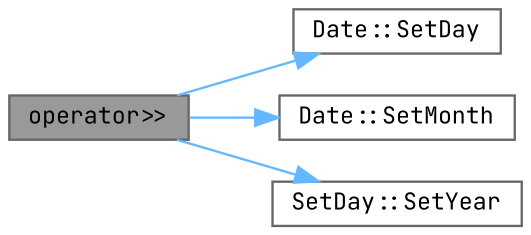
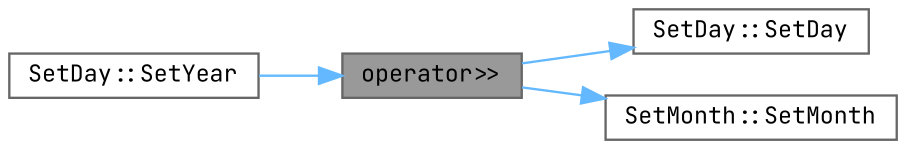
node "Date::SetDay": label "Date::SetDay" -> "SetDay::SetDay"
node "Date::SetMonth": label "Date::SetMonth" -> "SetMonth::SetMonth"
edge "operator>>" -> "SetDay::SetYear": reversed
